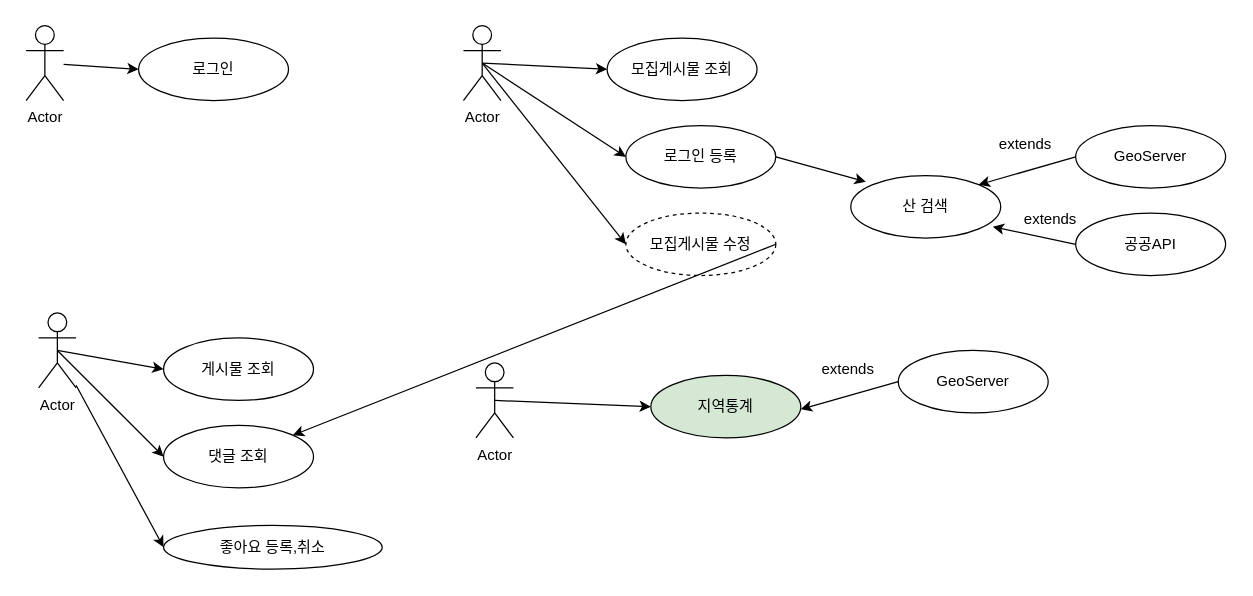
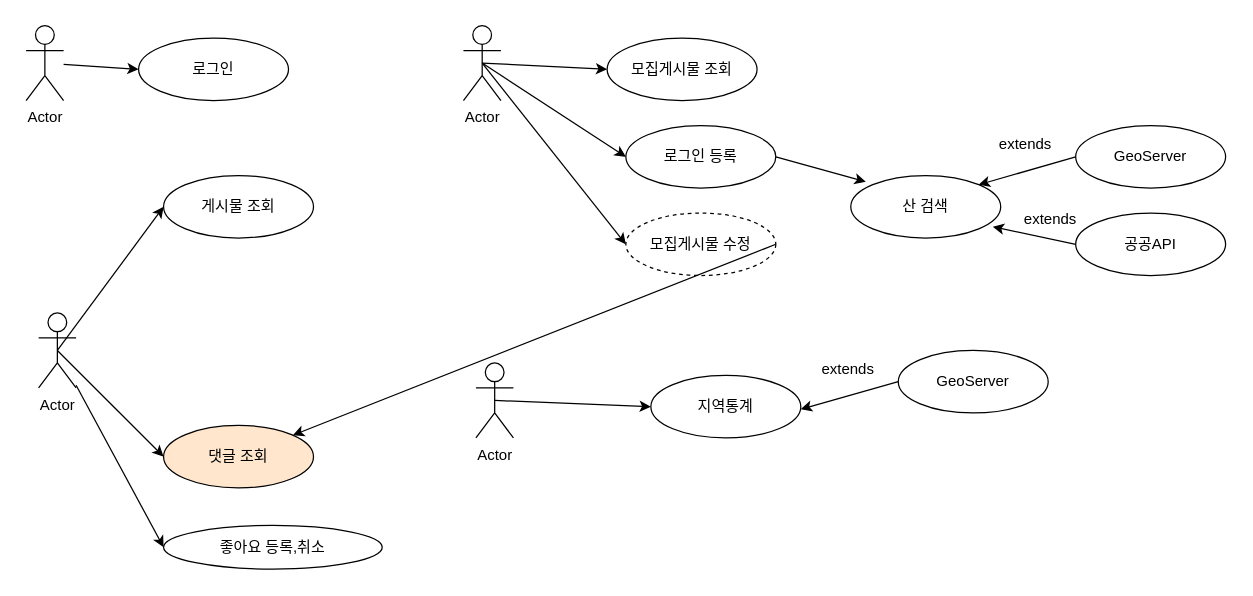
node "게시물 조회": moved (238, 369) -> (238, 207)
node "지역통계": fillcolor #d5e8d4 -> #ffffff
node "댓글 조회": fillcolor #ffffff -> #ffe6cc
